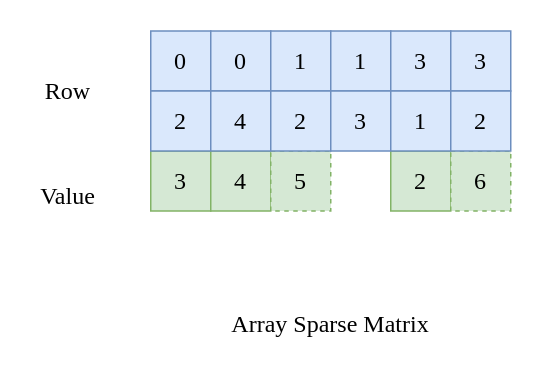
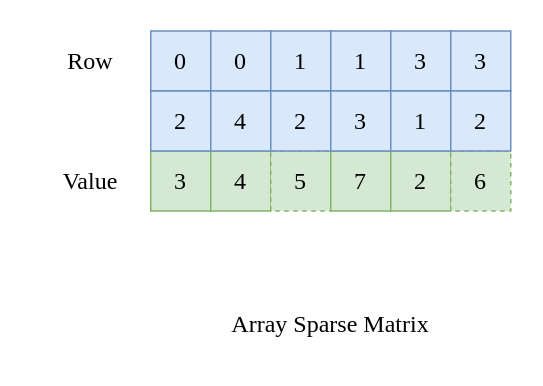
node "Row": moved (68, 91) -> (91, 61)
node "7": added
node "Value": moved (68, 196) -> (91, 181)
